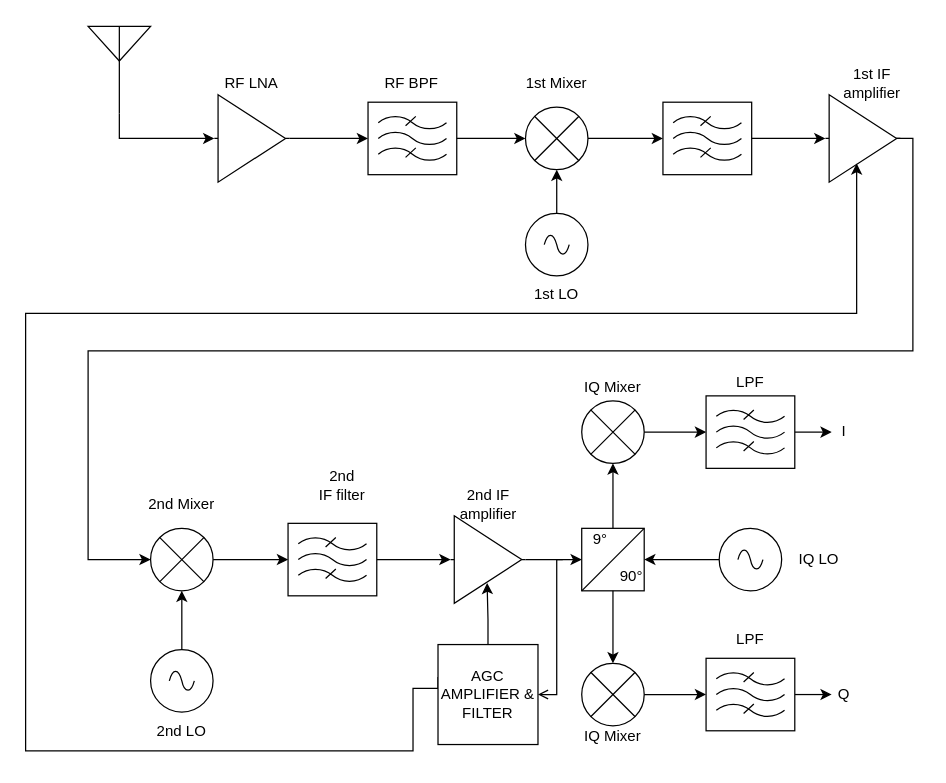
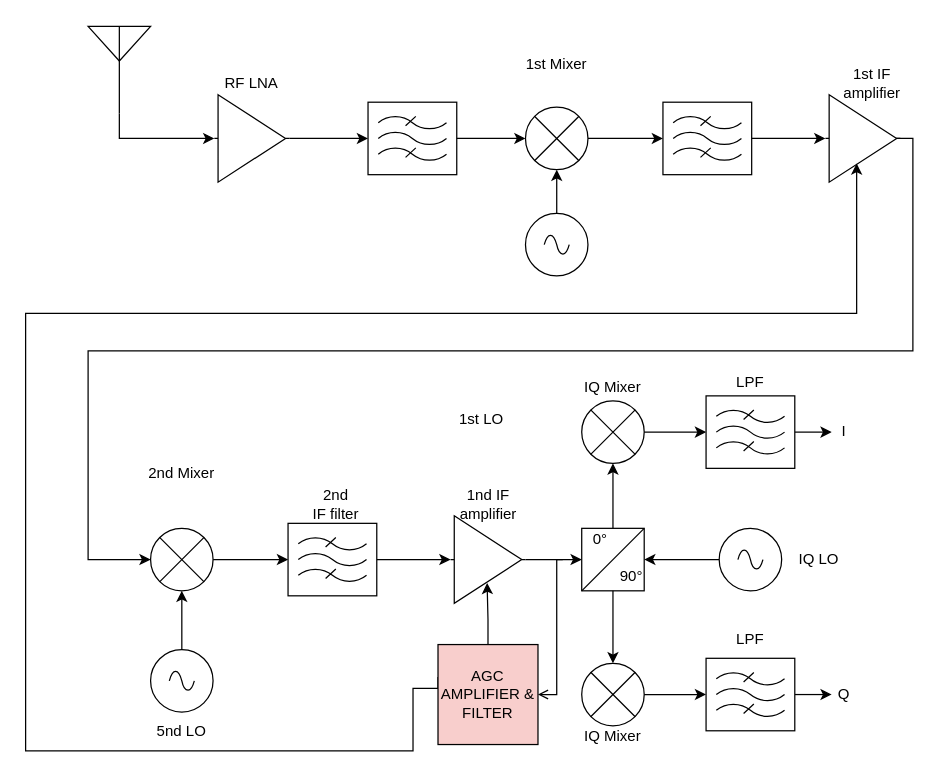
node "RF BPF": removed
node "1st Mixer": moved (557, 83) -> (557, 64)
node "1st LO": moved (557, 294) -> (482, 419)
node "2nd IF filter": moved (342, 486) -> (336, 504)
node "2nd Mixer": moved (182, 504) -> (182, 473)
node "2nd IF amplifier": label "2nd IF amplifier" -> "1nd IF amplifier"
node "9°": label "9°" -> "0°"
node "AGC AMPLIFIER & FILTER": fillcolor #ffffff -> #f8cecc
node "2nd LO": label "2nd LO" -> "5nd LO"
